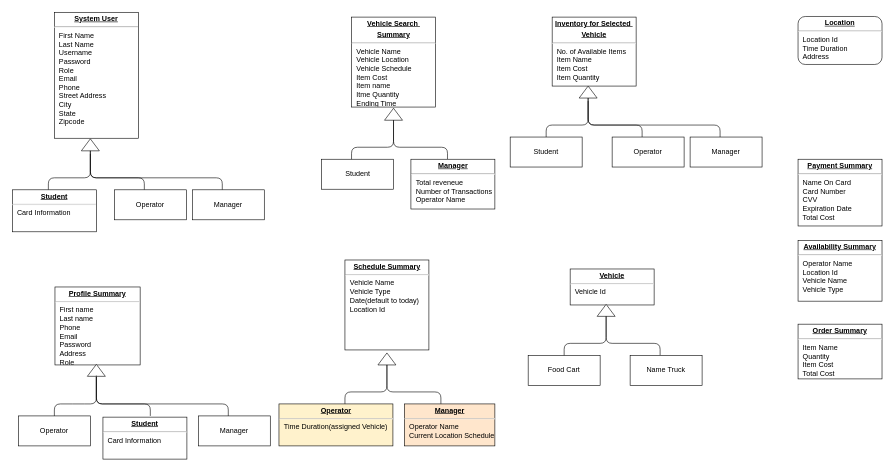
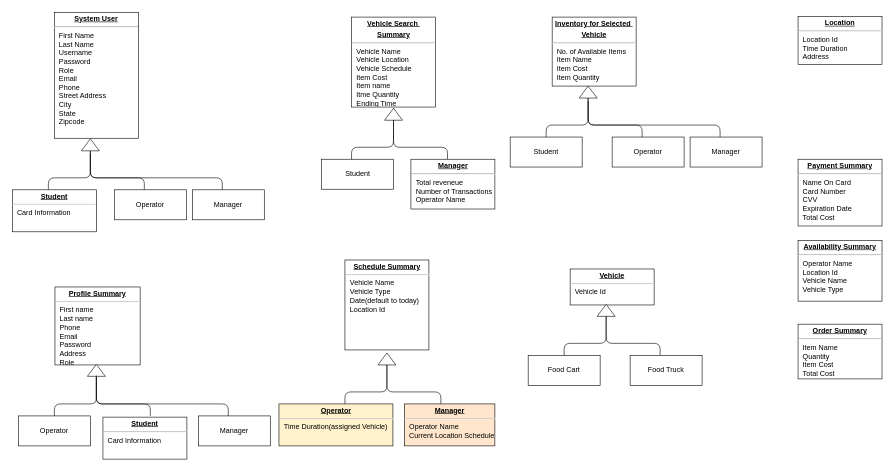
node "Location Location Id Time Duration Address": shape rounded rectangle -> rectangle
node "Name Truck": label "Name Truck" -> "Food Truck"
